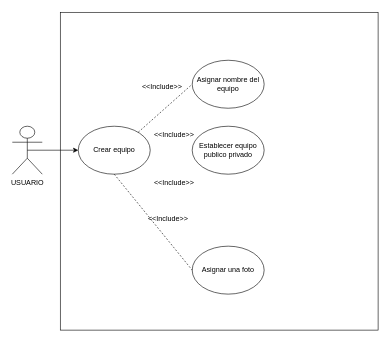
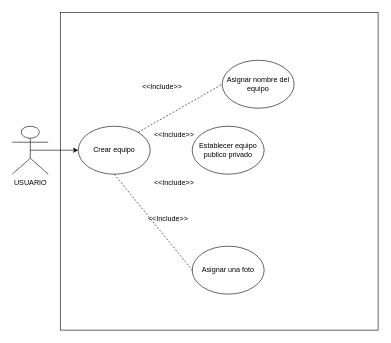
node "Asignar nombre del equipo": moved (228, 84) -> (258, 84)
node "USUARIO": size 30x48 -> 36x48
